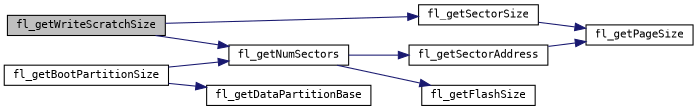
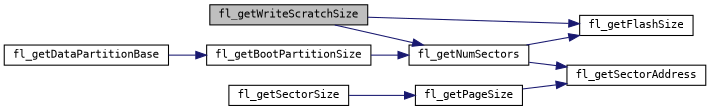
edge "fl_getWriteScratchSize" -> "fl_getSectorSize": now "fl_getWriteScratchSize" -> "fl_getFlashSize"
edge "fl_getSectorAddress" -> "fl_getPageSize": reversed
edge "fl_getBootPartitionSize" -> "fl_getDataPartitionBase": reversed
